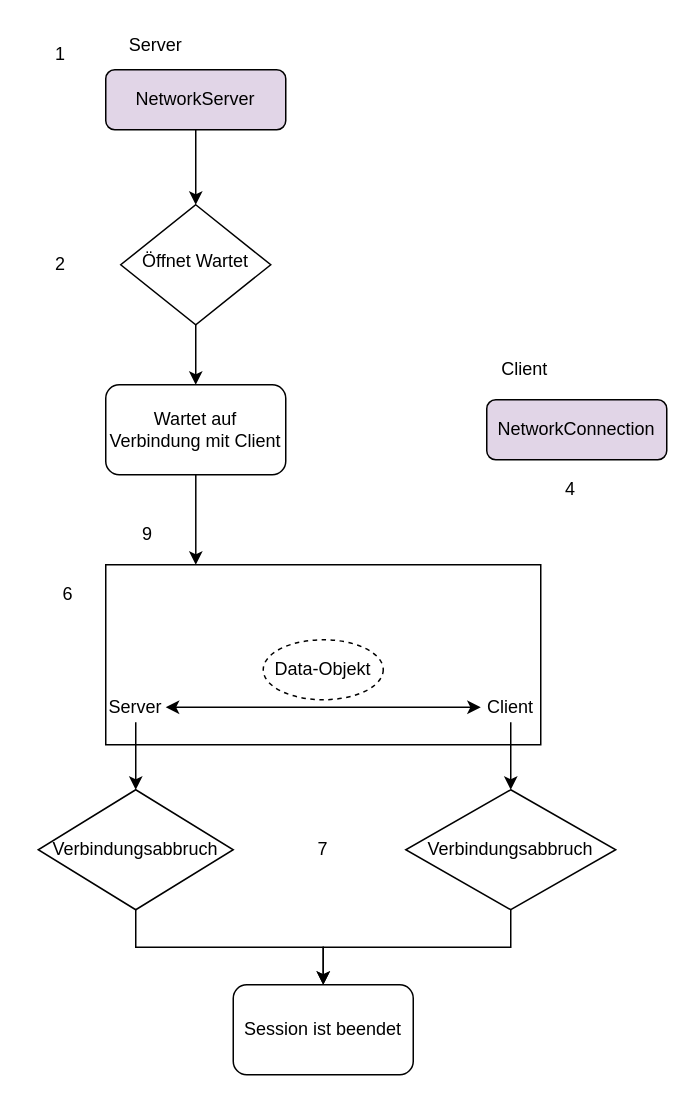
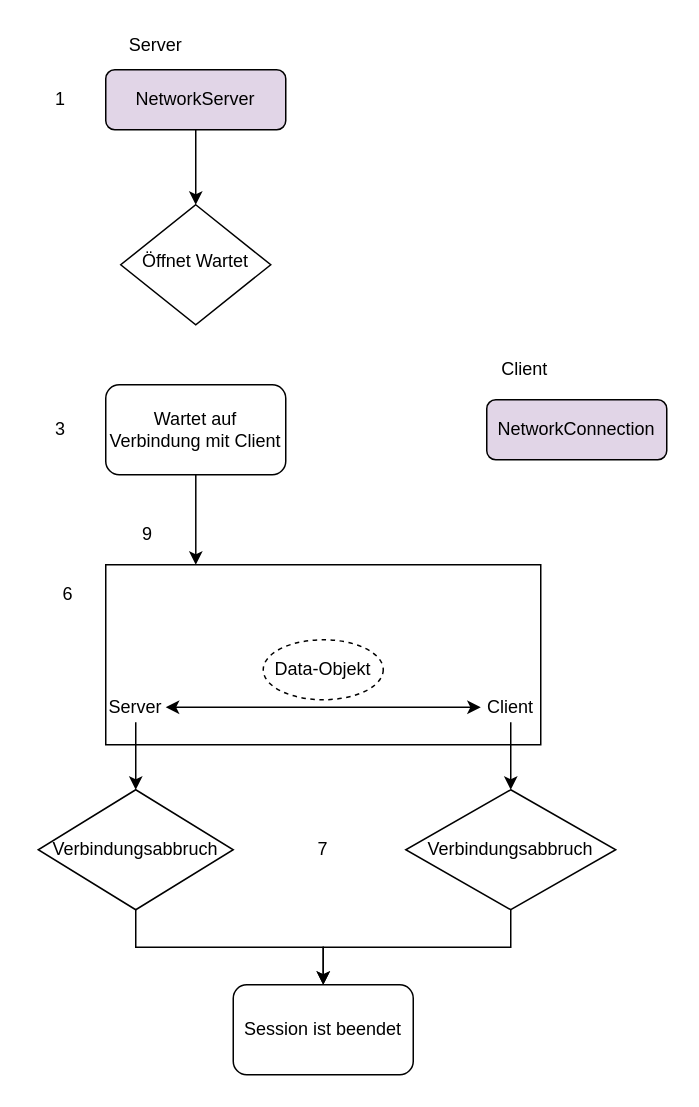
node "1": moved (61, 55) -> (61, 100)
node "2": removed
edge "Öffnet Wartet" -> "Wartet auf Verbindung mit Client": removed
node "3": added
node "4": removed
